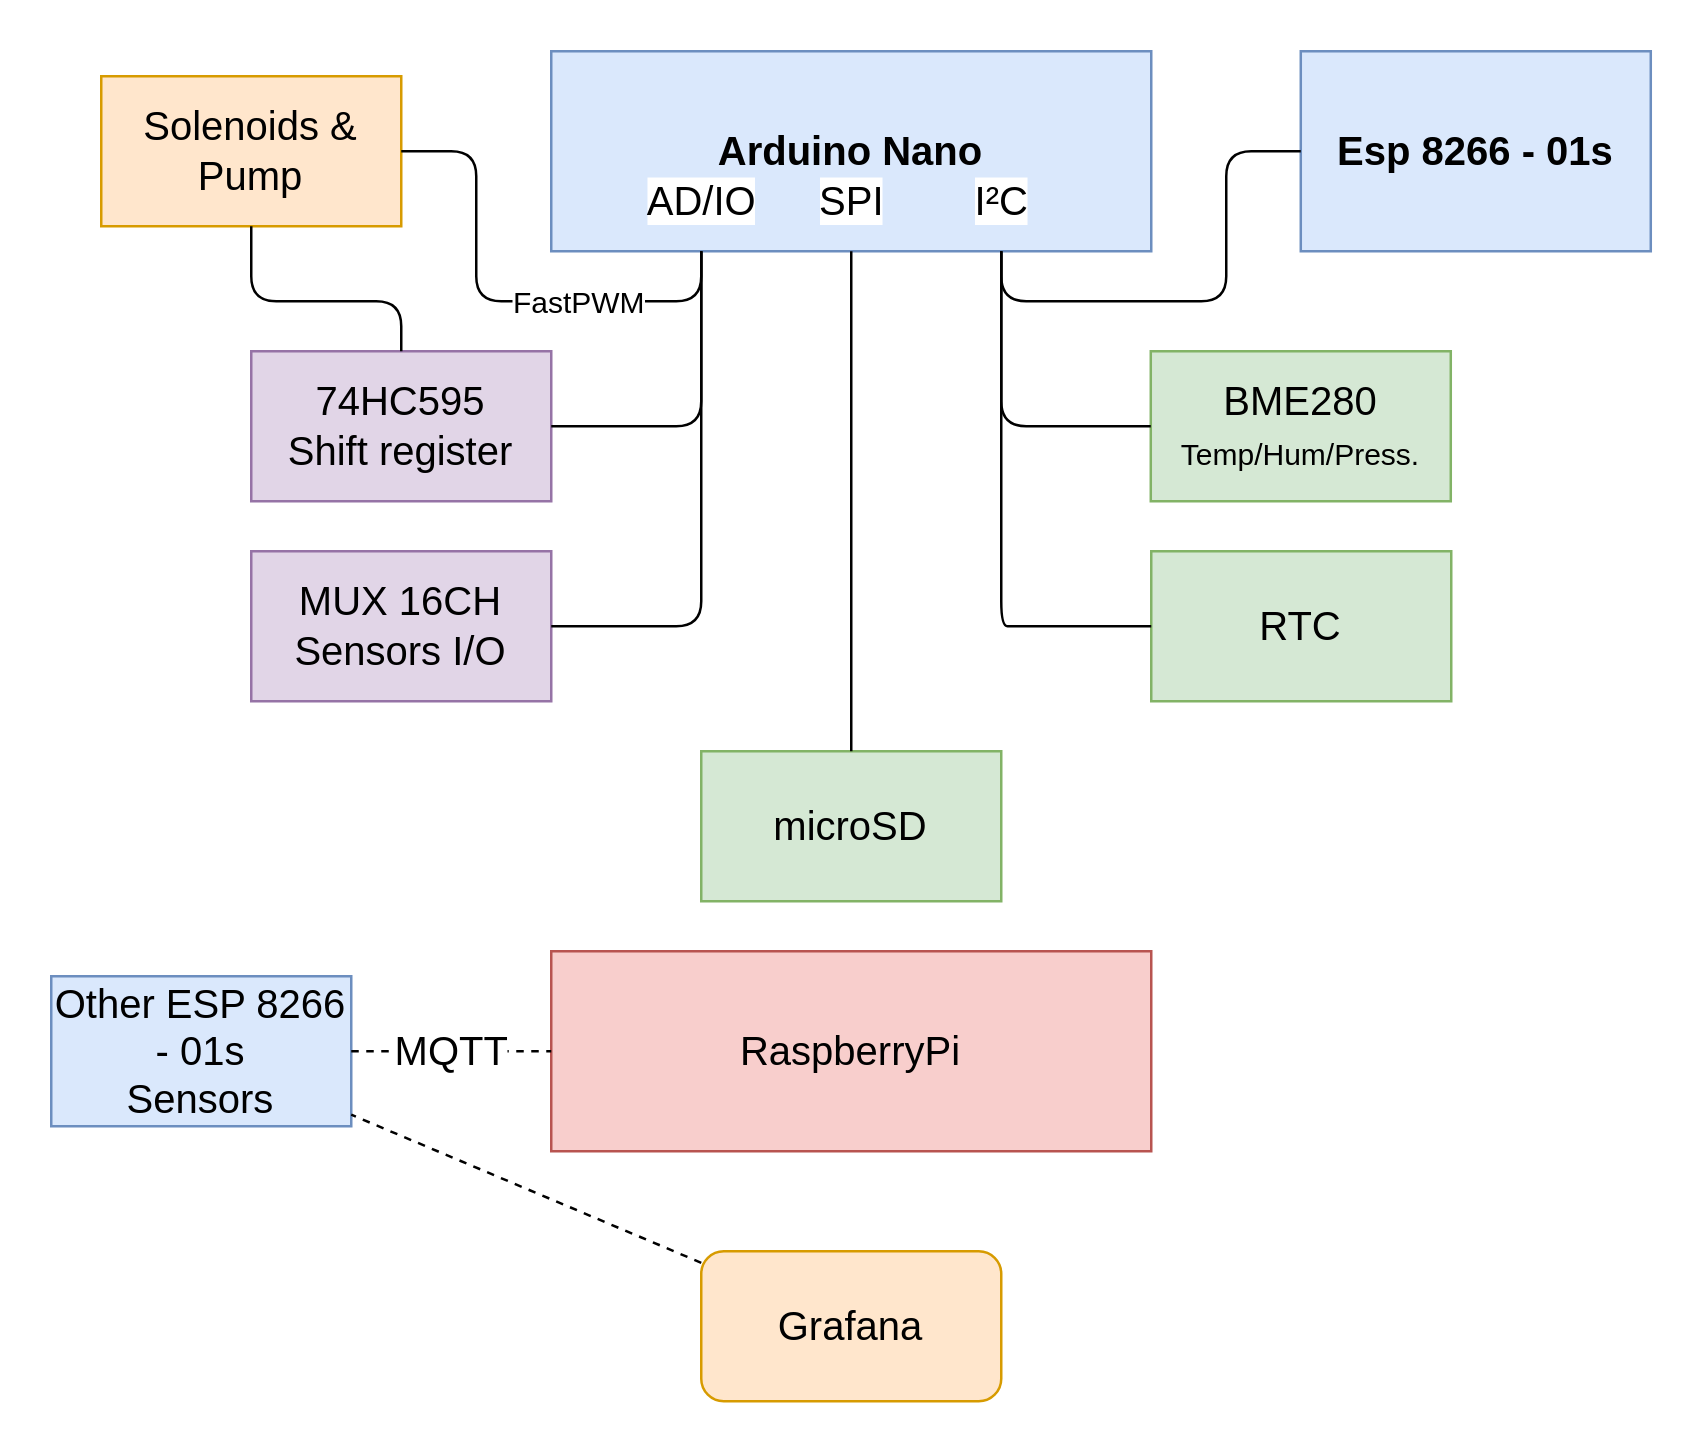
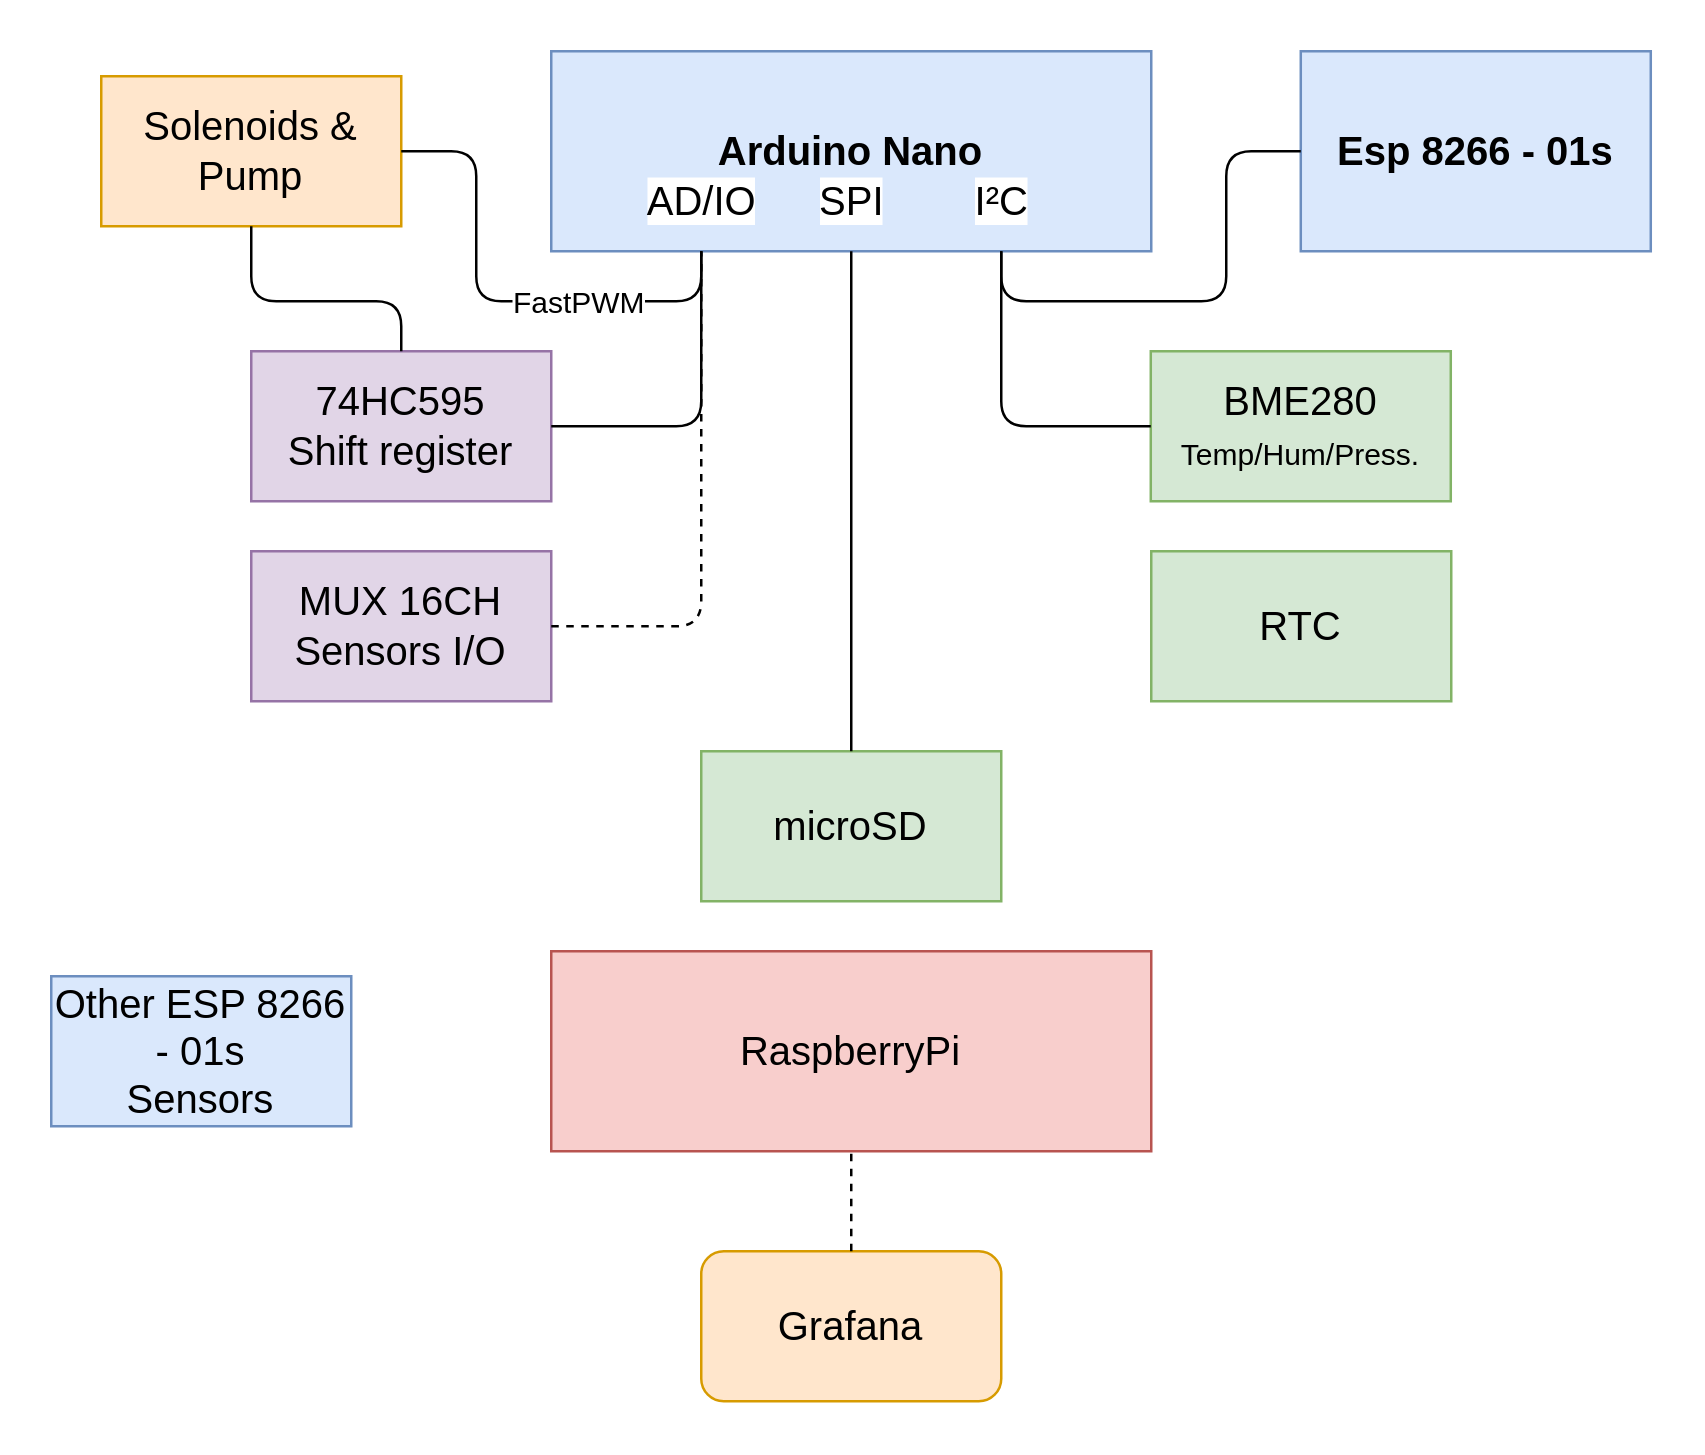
edge "Arduino Nano" -- "MUX 16CH Sensors I/O": style solid -> dashed
edge "Arduino Nano" -- "RTC": removed
edge "Other ESP 8266 - 01s Sensors" -- "RaspberryPi": removed, label "MQTT"
edge "Other ESP 8266 - 01s Sensors" -- "Grafana": now "RaspberryPi" -- "Grafana"
